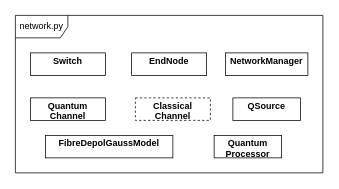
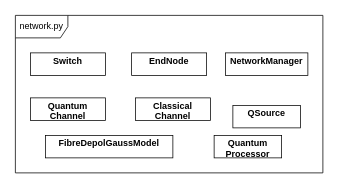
node "Classical Channel": style dashed -> solid
node "QSource": moved (267, 109) -> (267, 117)
